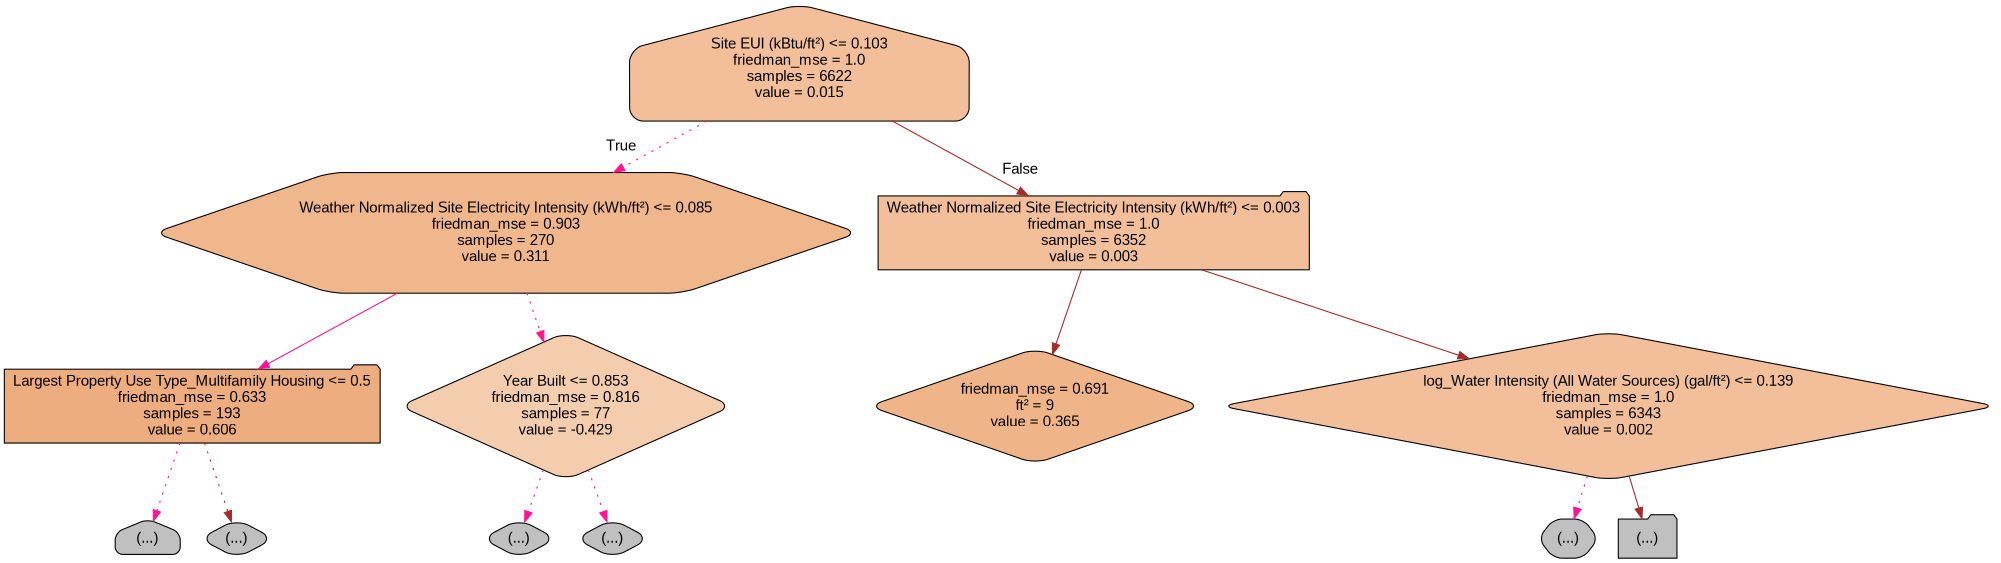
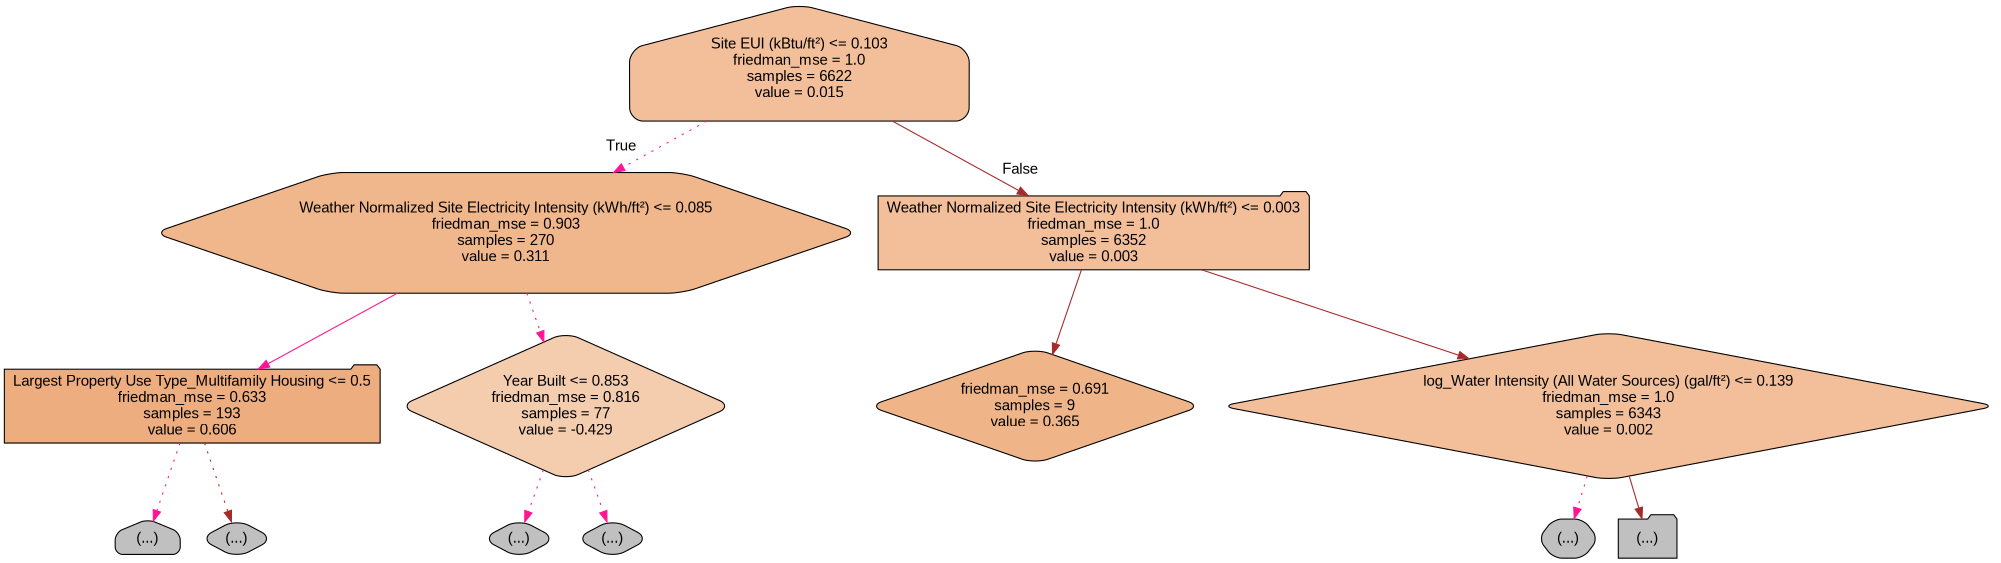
node "friedman_mse = 0.691 ft² = 9 value = 0.365": label "friedman_mse = 0.691 ft² = 9 value = 0.365" -> "friedman_mse = 0.691 samples = 9 value = 0.365"
